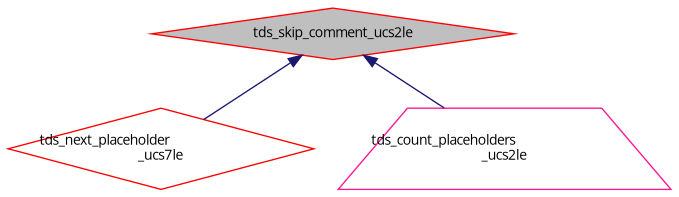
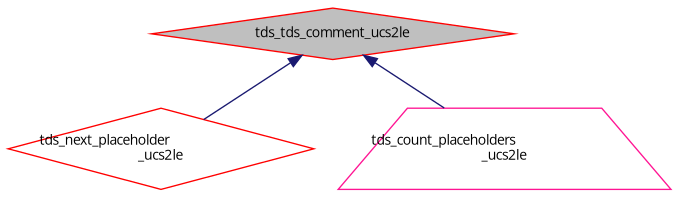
node "tds_skip_comment_ucs2le": label "tds_skip_comment_ucs2le" -> "tds_tds_comment_ucs2le"
node "tds_next_placeholder _ucs7le": label "tds_next_placeholder _ucs7le" -> "tds_next_placeholder _ucs2le"
